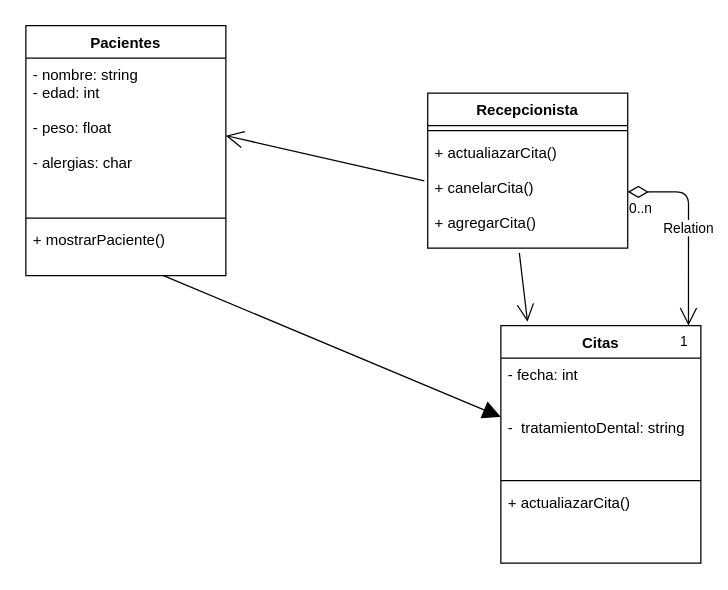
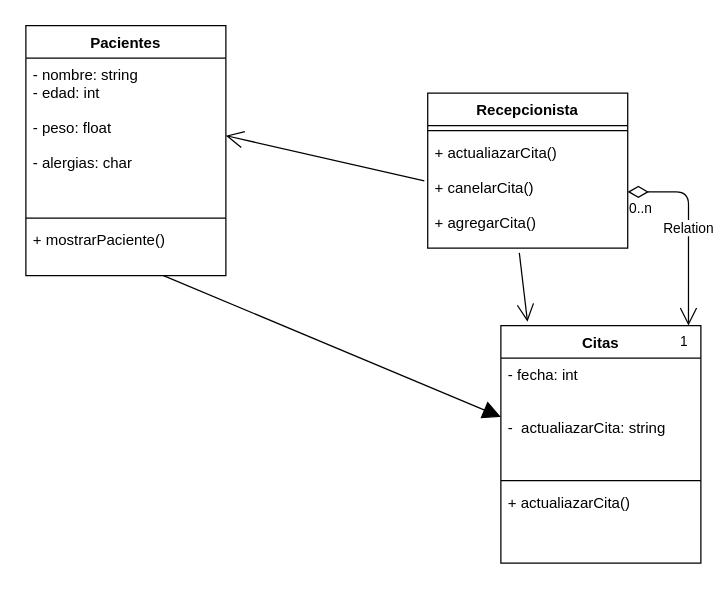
node "- fecha: int - tratamientoDental: string": label "- fecha: int - tratamientoDental: string" -> "- fecha: int - actualiazarCita: string"
